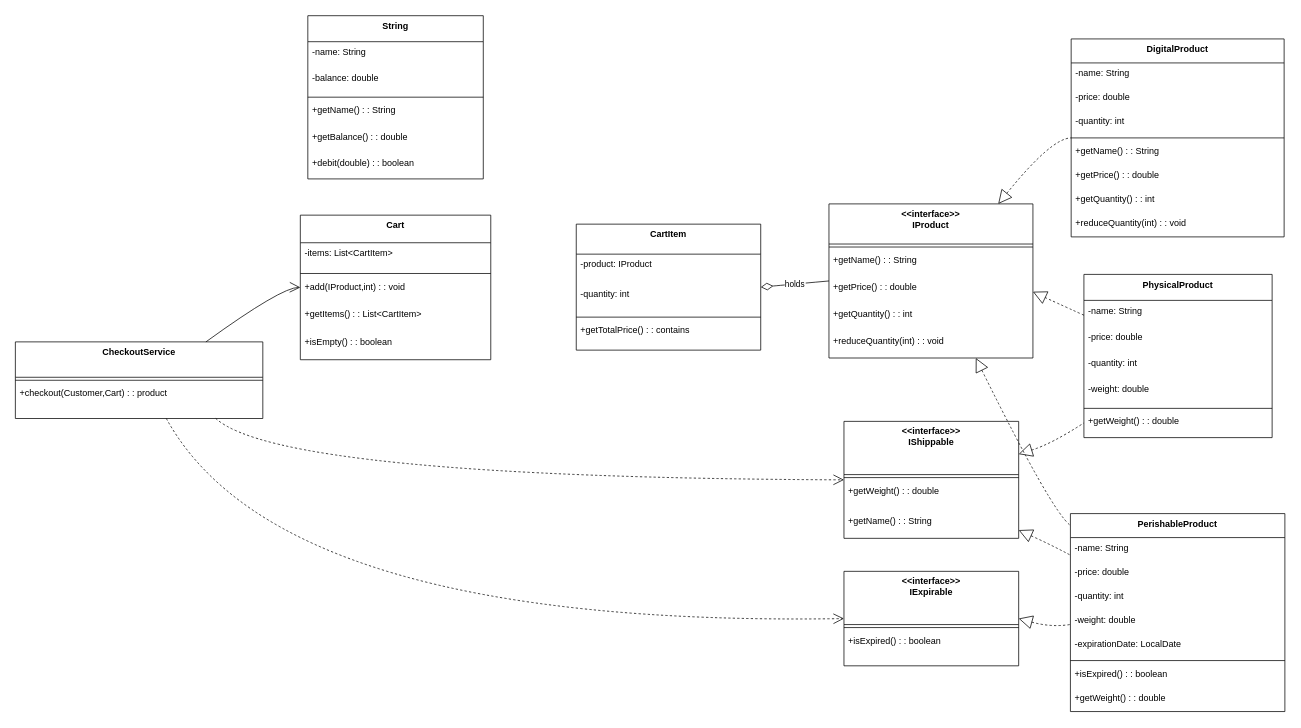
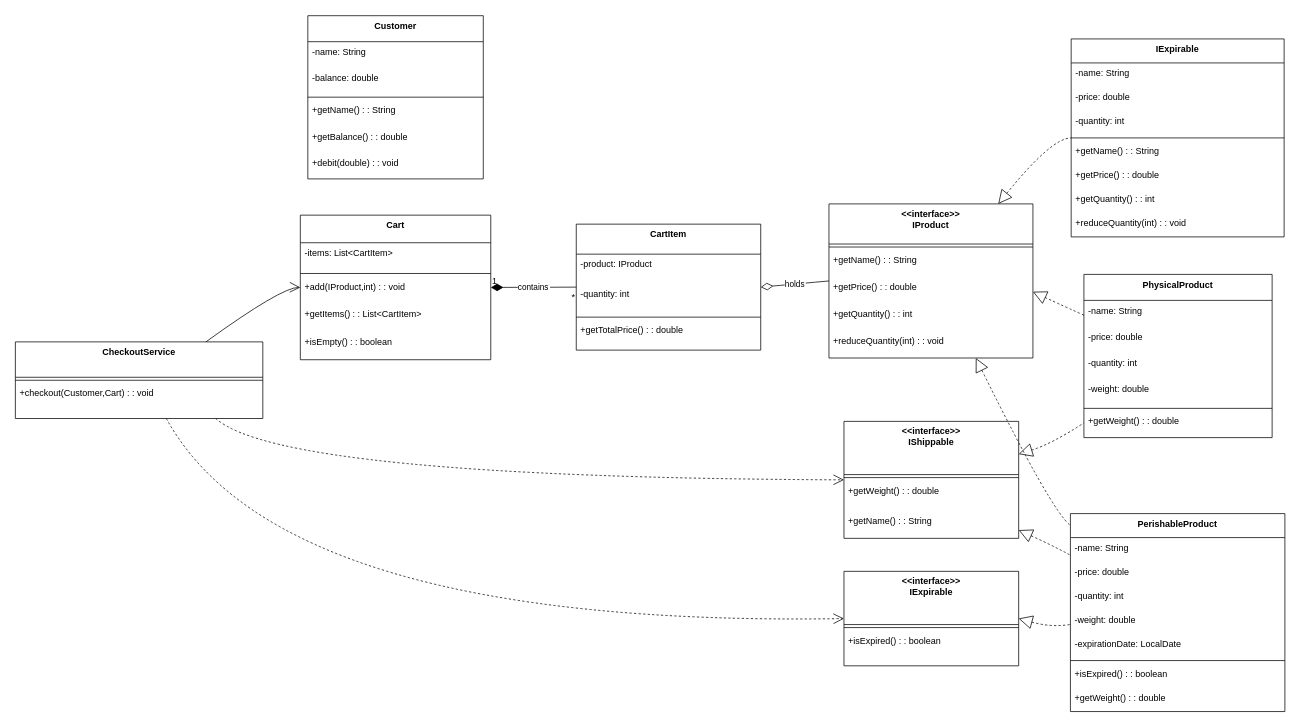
node "String": label "String" -> "Customer"
node "DigitalProduct": label "DigitalProduct" -> "IExpirable"
node "+debit(double) : : boolean": label "+debit(double) : : boolean" -> "+debit(double) : : void"
edge "CartItem" -> "Cart": added, labels "*", "contains", "1"
node "+getTotalPrice() : : contains": label "+getTotalPrice() : : contains" -> "+getTotalPrice() : : double"
node "+checkout(Customer,Cart) : : product": label "+checkout(Customer,Cart) : : product" -> "+checkout(Customer,Cart) : : void"
